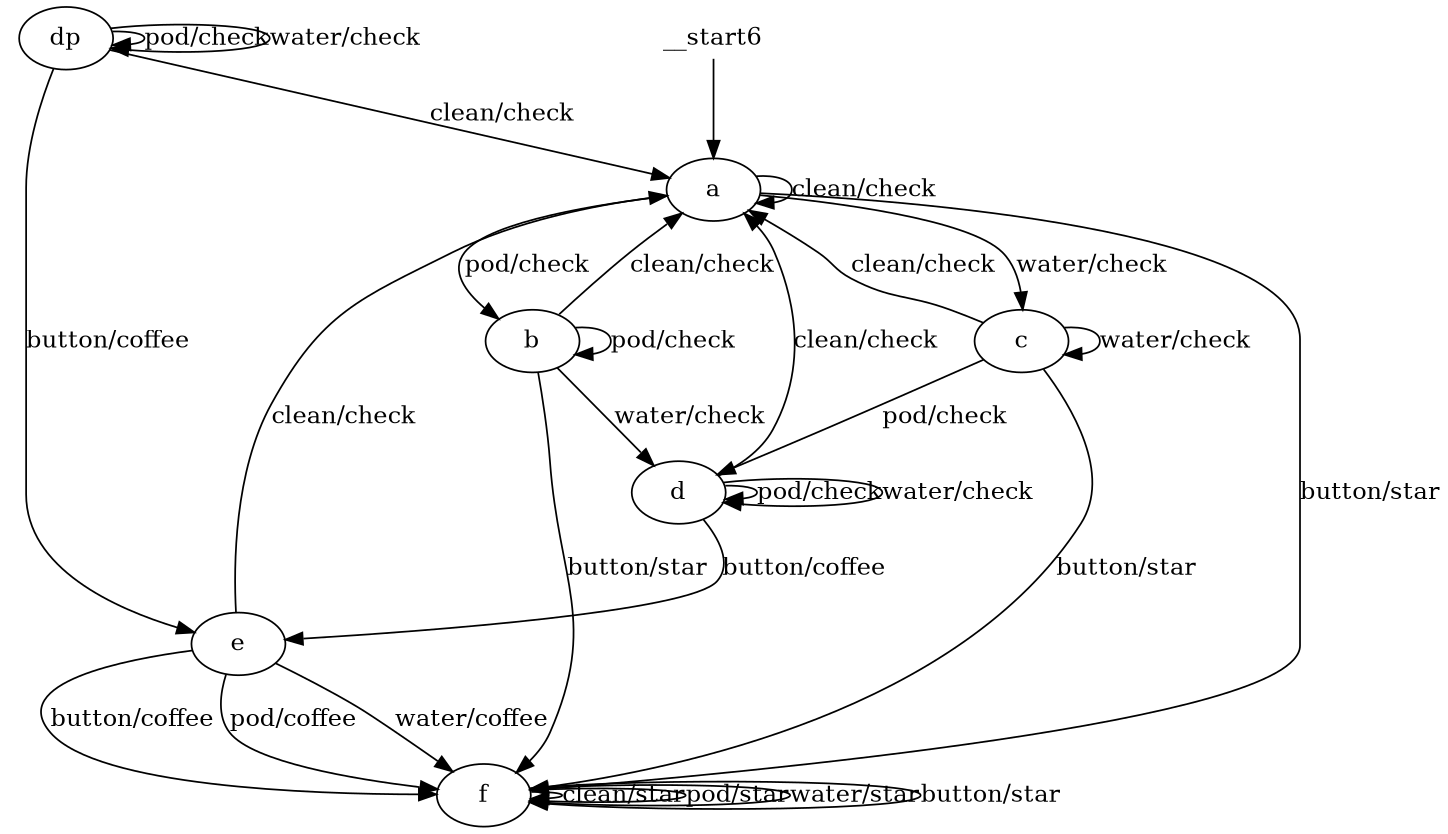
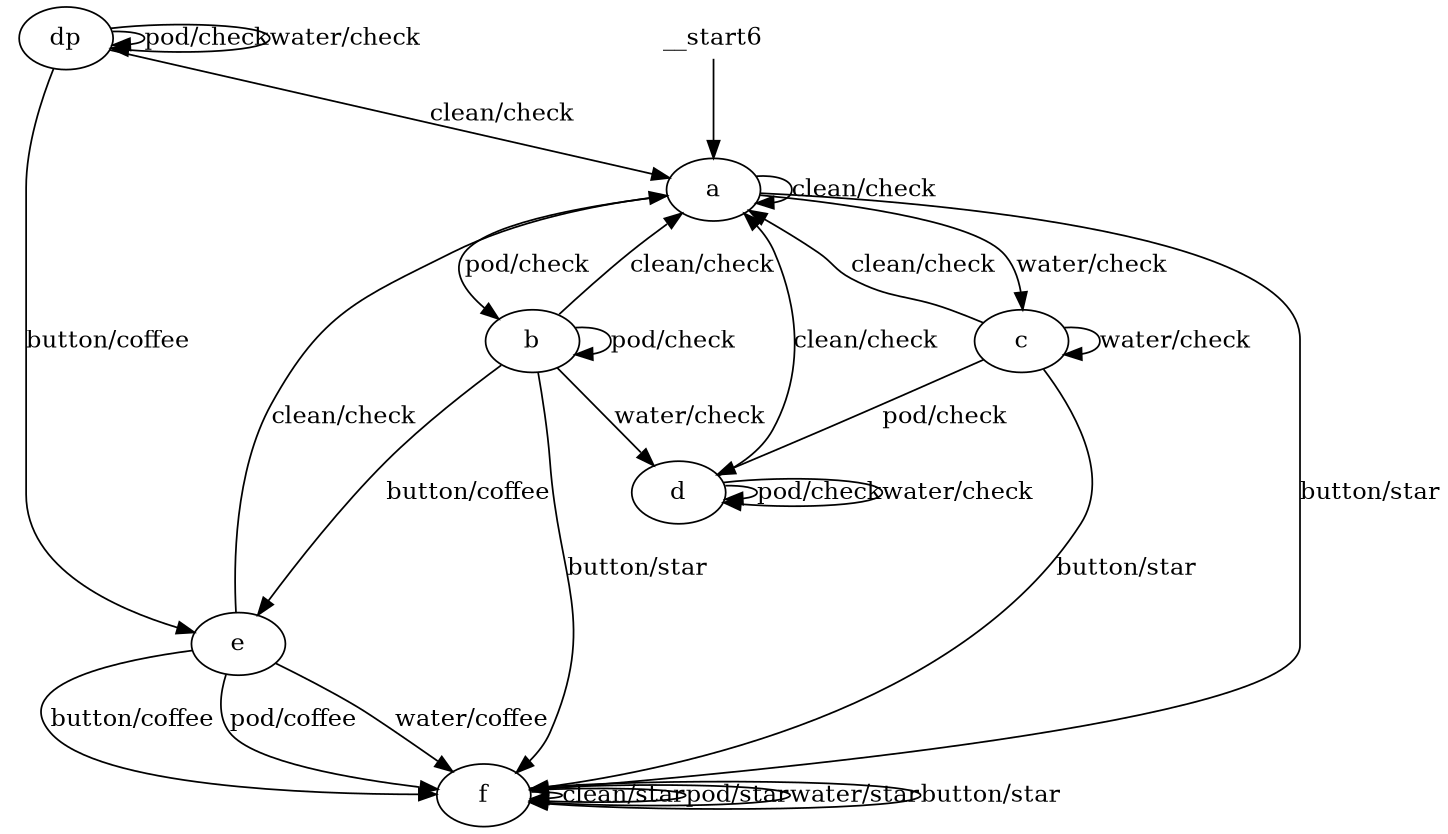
edge "d" -> "e": now "b" -> "e"
